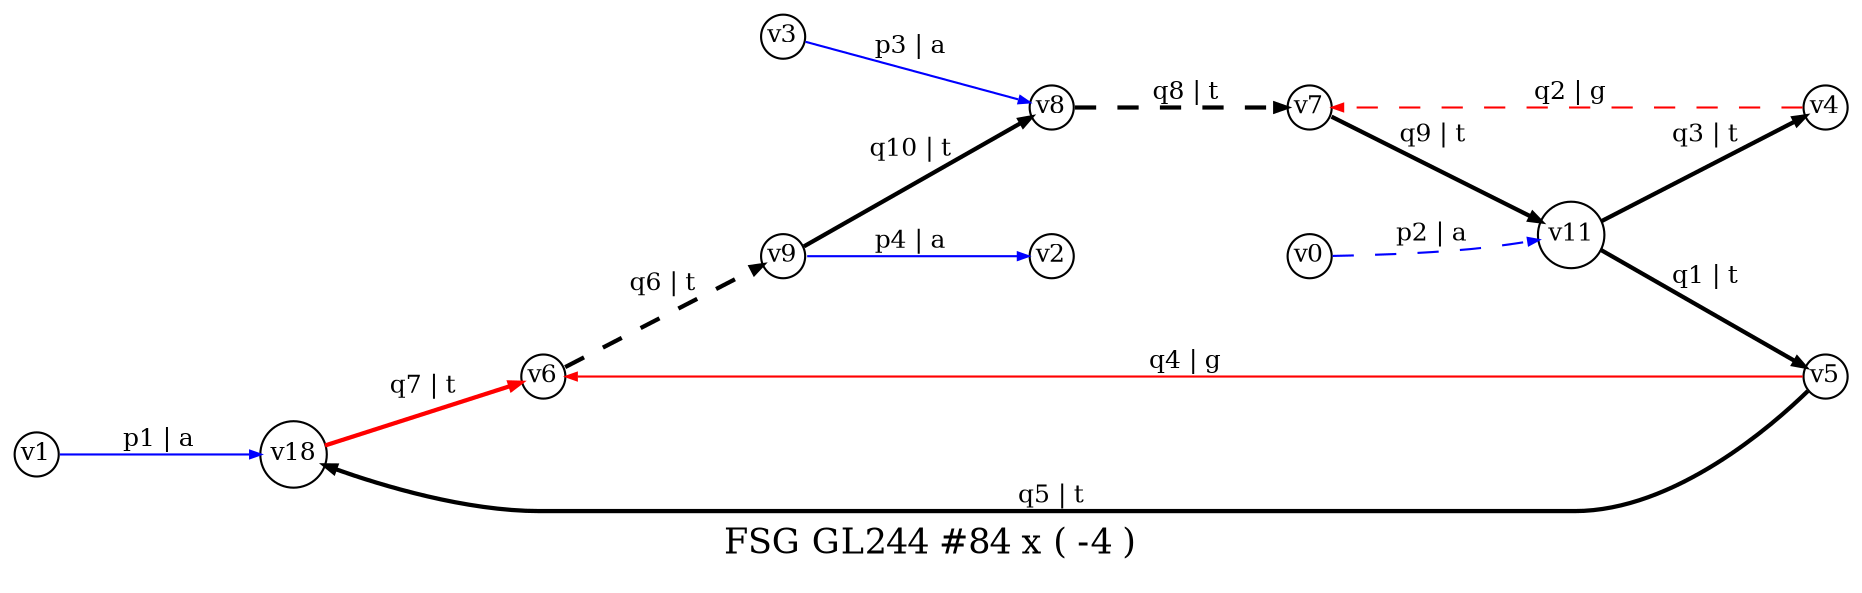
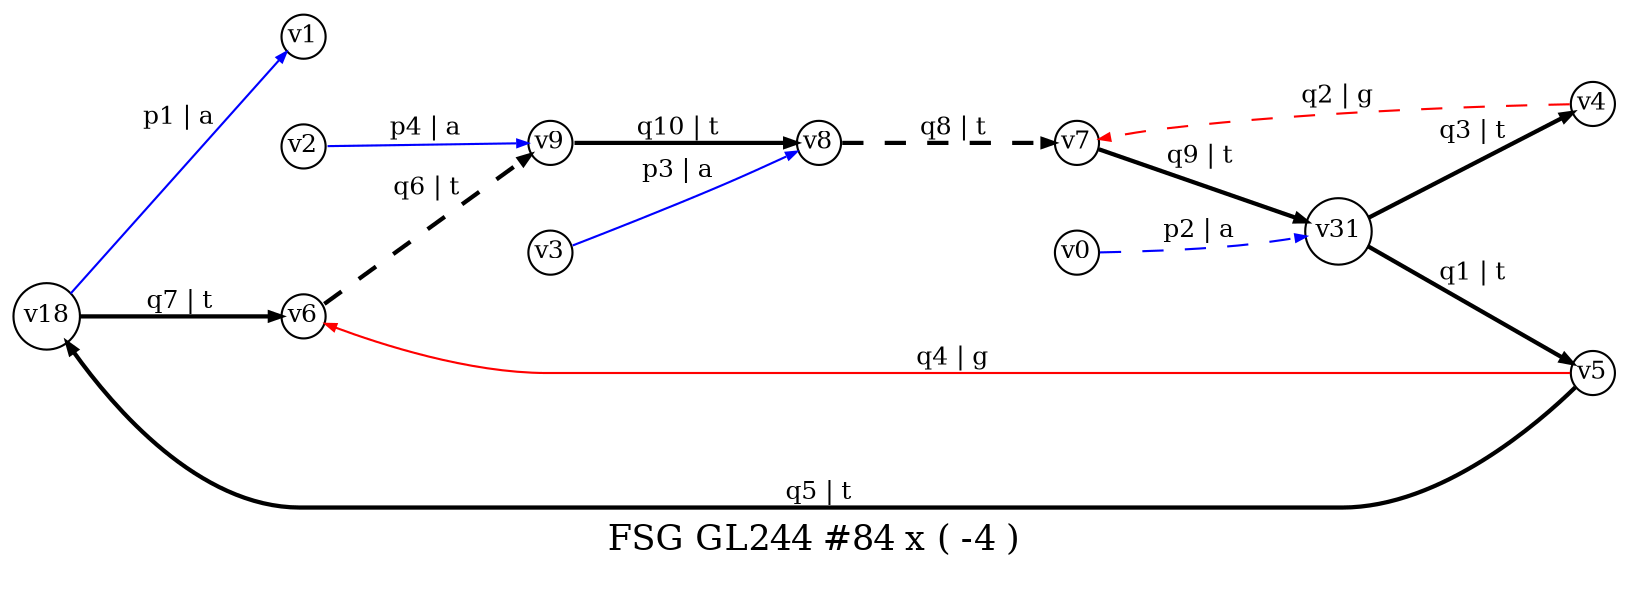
node "v11": label "v11" -> "v31"
edge "v9" -> "v2": reversed
edge "v18" -> "v6": color red -> black
edge "v1" -> "v18": reversed
